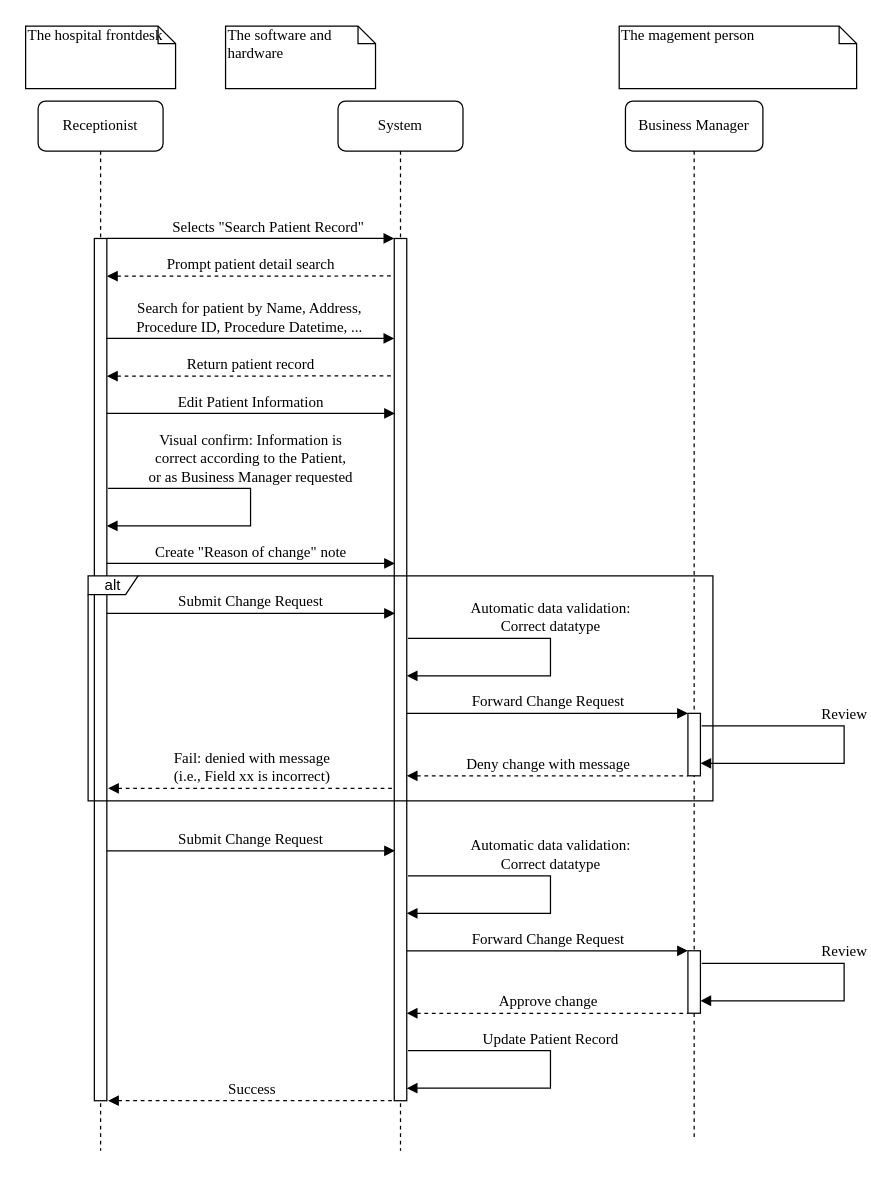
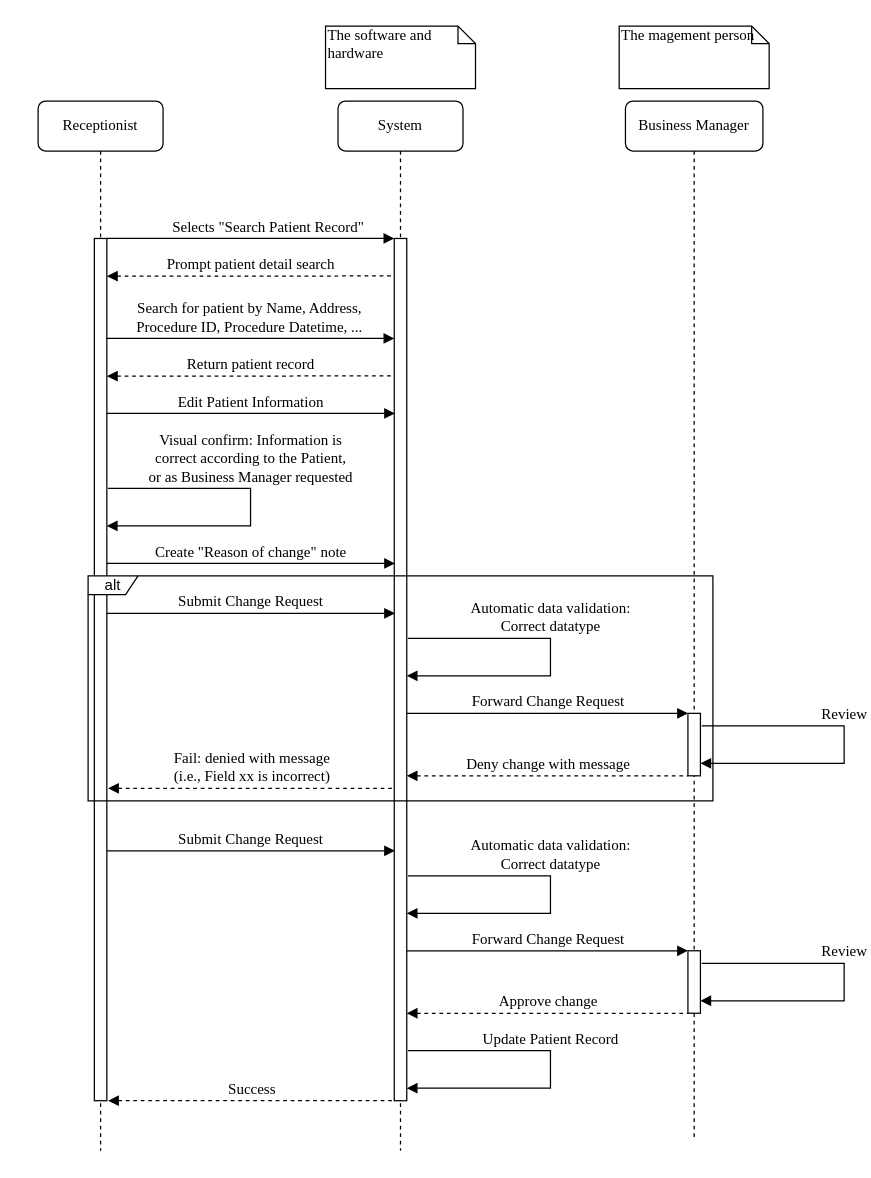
node "The hospital frontdesk": removed
node "The software and hardware": moved (301, 57) -> (401, 57)
node "The magement person": size 238x63 -> 150x63
